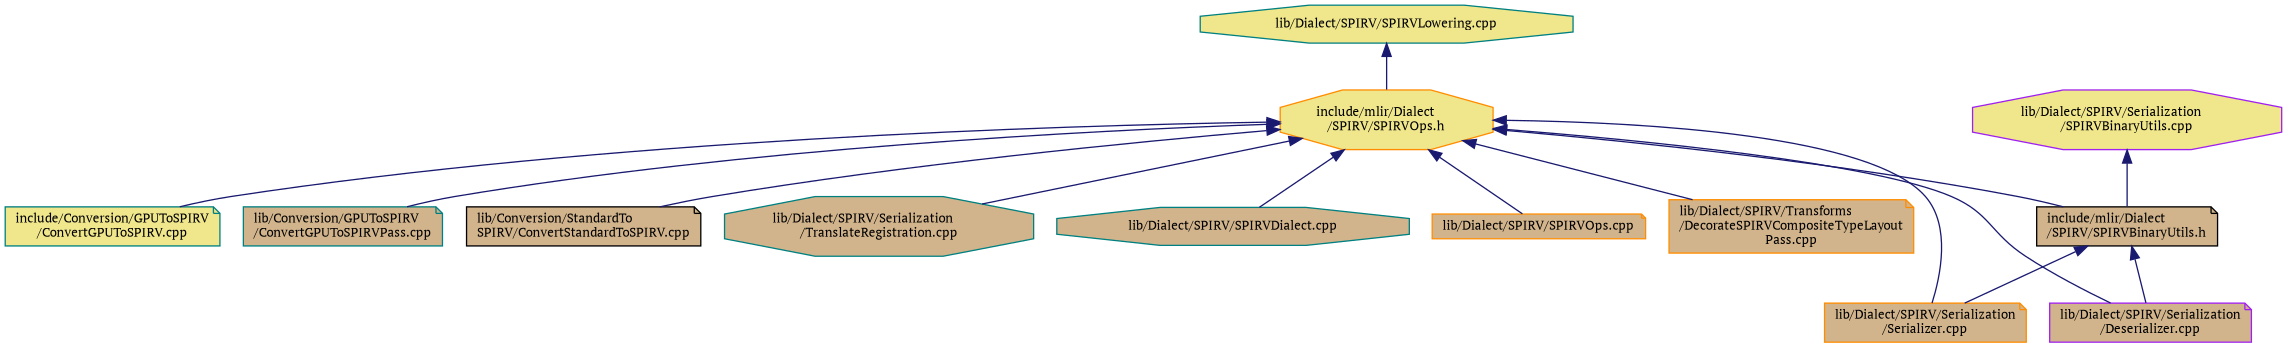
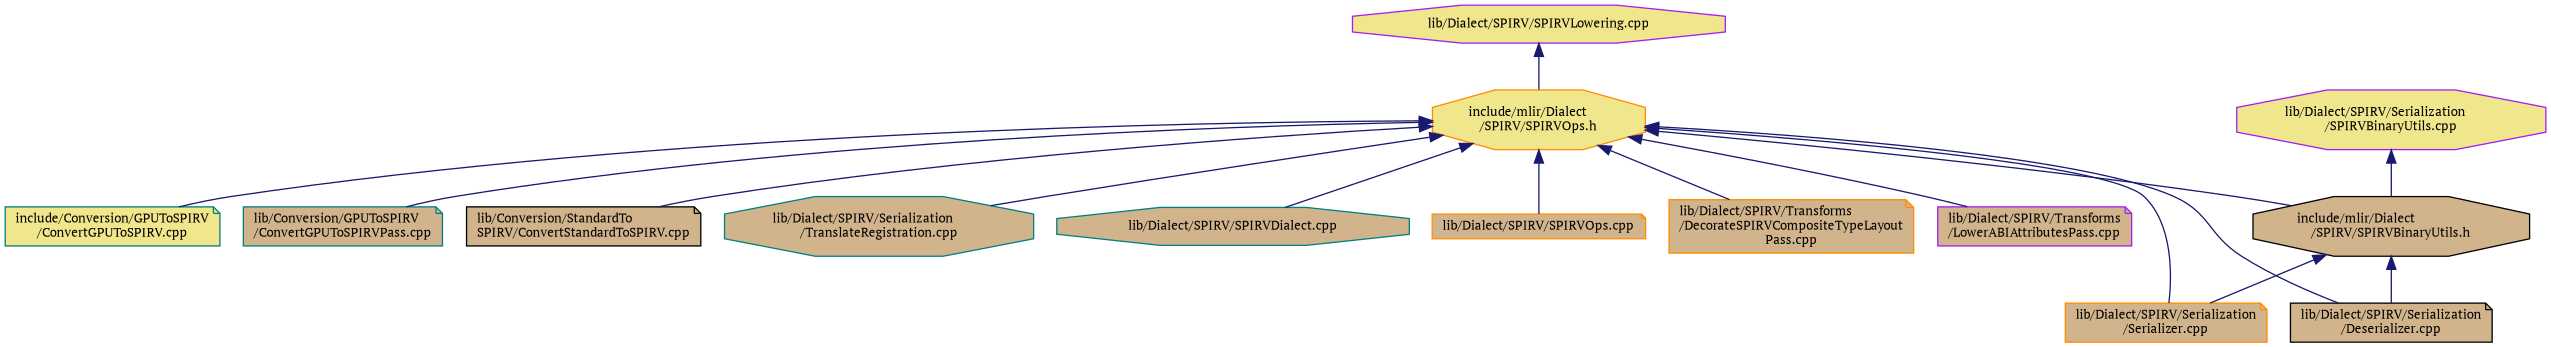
node "lib/Dialect/SPIRV/SPIRVLowering.cpp": color teal -> purple
node "lib/Dialect/SPIRV/Transforms /LowerABIAttributesPass.cpp": added
node "include/mlir/Dialect /SPIRV/SPIRVBinaryUtils.h": shape note -> octagon
node "lib/Dialect/SPIRV/Serialization /Deserializer.cpp": color purple -> black
